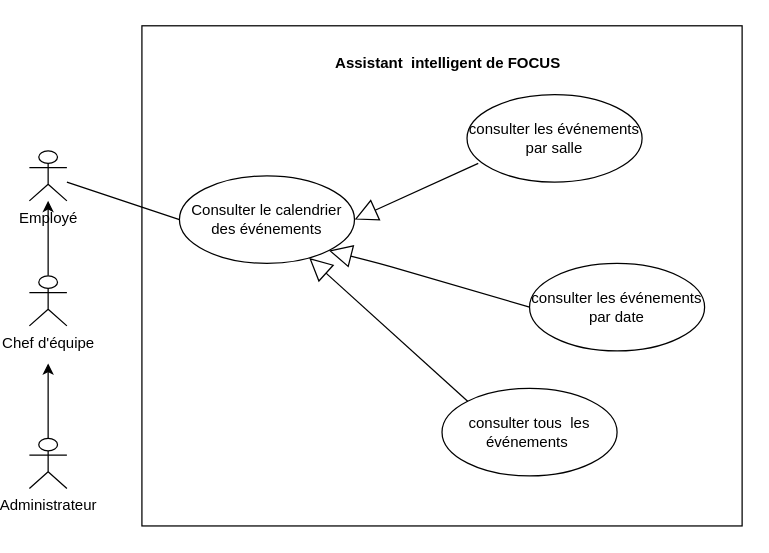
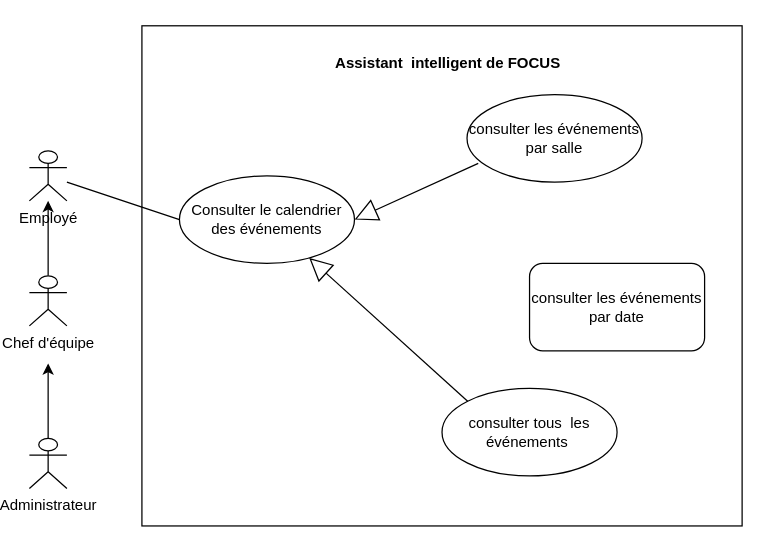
edge "consulter les événements par date" -> "Consulter le calendrier des événements": removed
node "consulter les événements par date": shape ellipse -> rounded rectangle
